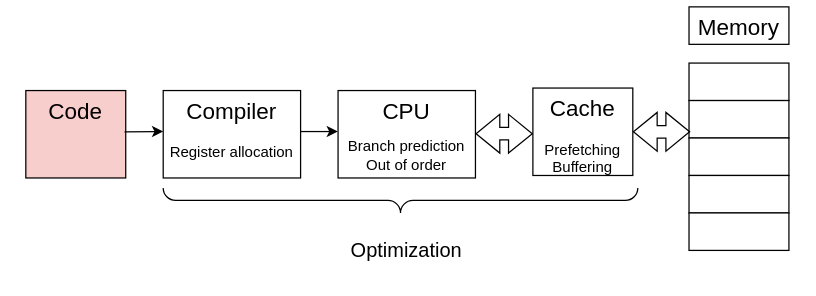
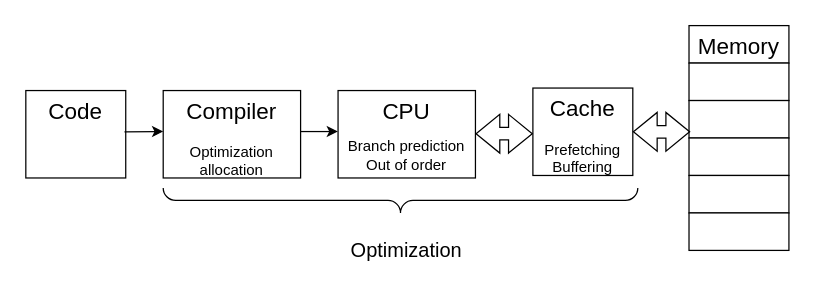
node "Memory": moved (739, 26) -> (739, 44)
node "Code": fillcolor #f8cecc -> #ffffff
node "Compiler Register allocation": label "Compiler Register allocation" -> "Compiler Optimization allocation"
